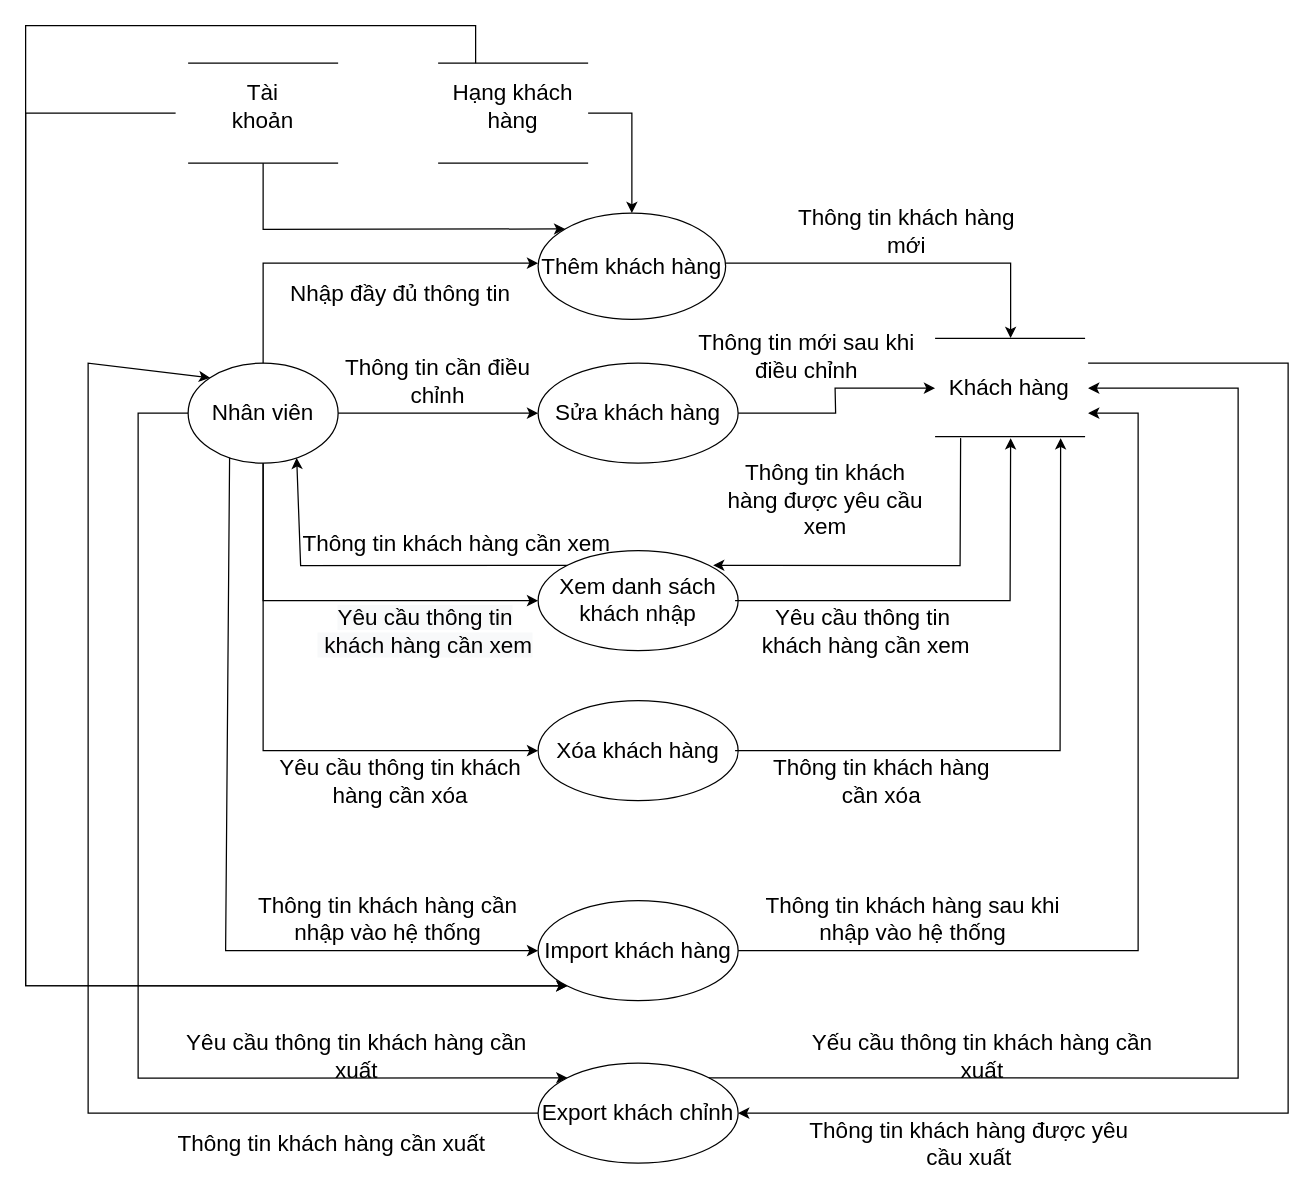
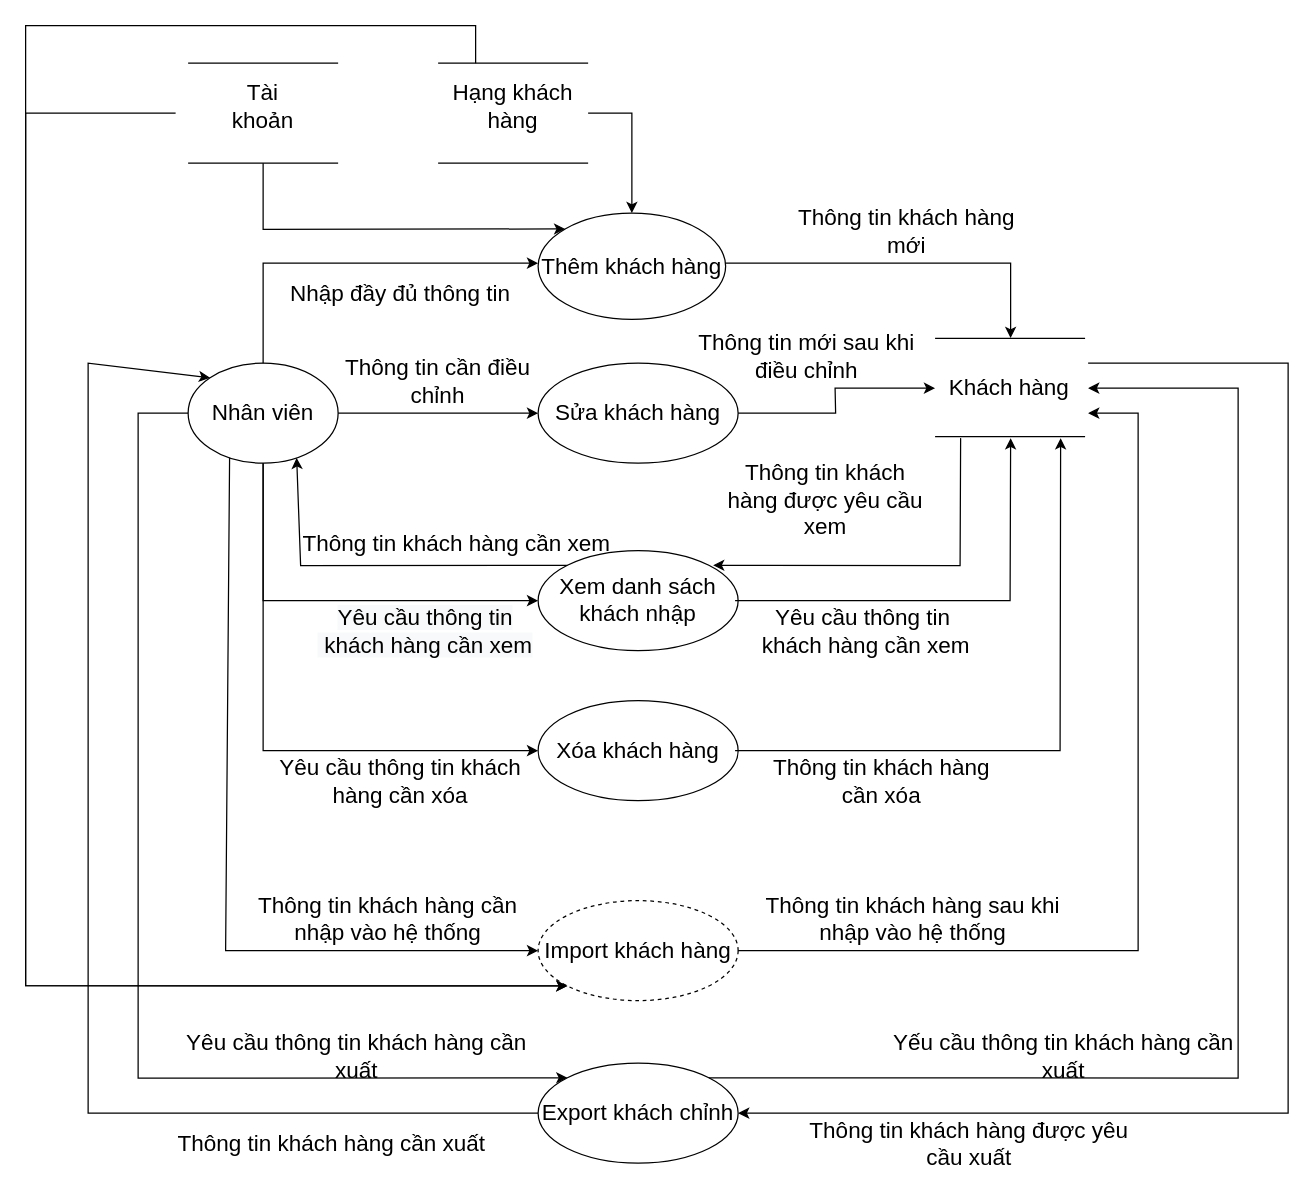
node "Import khách hàng": style solid -> dashed
node "Yếu cầu thông tin khách hàng cần xuất": moved (983, 1057) -> (1064, 1057)
